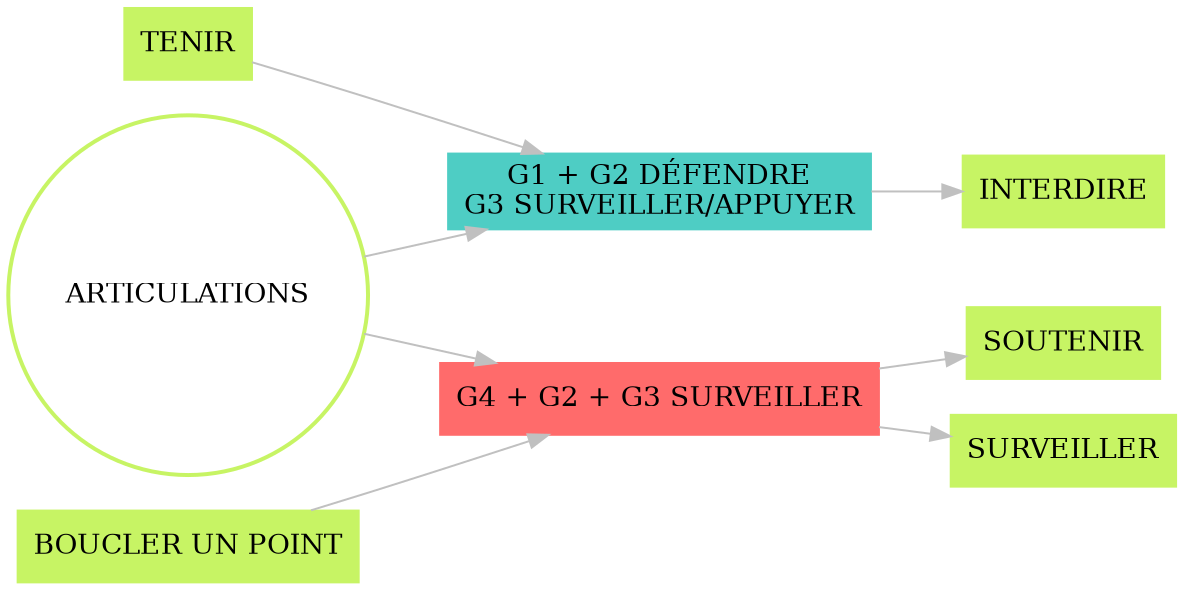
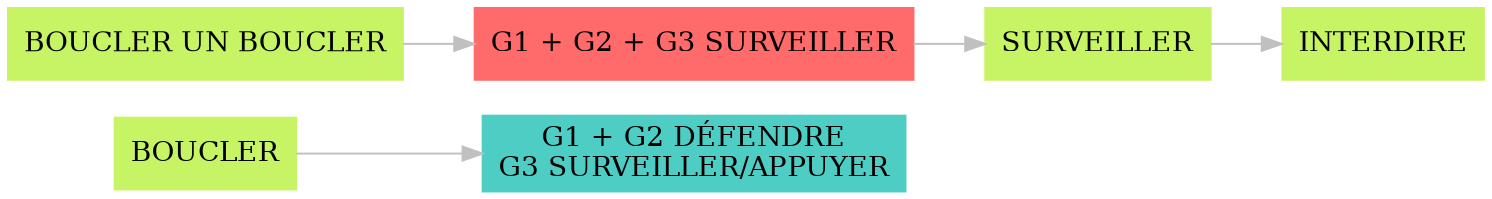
node "TENIR": label "TENIR" -> "BOUCLER"
edge "G1 + G2 DÉFENDRE G3 SURVEILLER/APPUYER" -> "INTERDIRE": now "SURVEILLER" -> "INTERDIRE"
node "ARTICULATIONS": removed
node "SOUTENIR": removed
node "G4 + G2 + G3 SURVEILLER": label "G4 + G2 + G3 SURVEILLER" -> "G1 + G2 + G3 SURVEILLER"
node "BOUCLER UN POINT": label "BOUCLER UN POINT" -> "BOUCLER UN BOUCLER"
